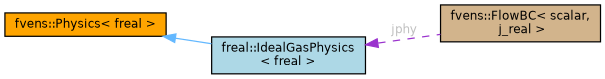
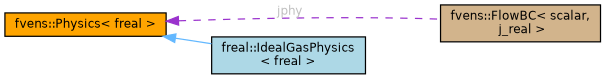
edge "fvens::FlowBC< scalar, j_real >" -> "freal::IdealGasPhysics < freal >": now "fvens::FlowBC< scalar, j_real >" -> "fvens::Physics< freal >"
